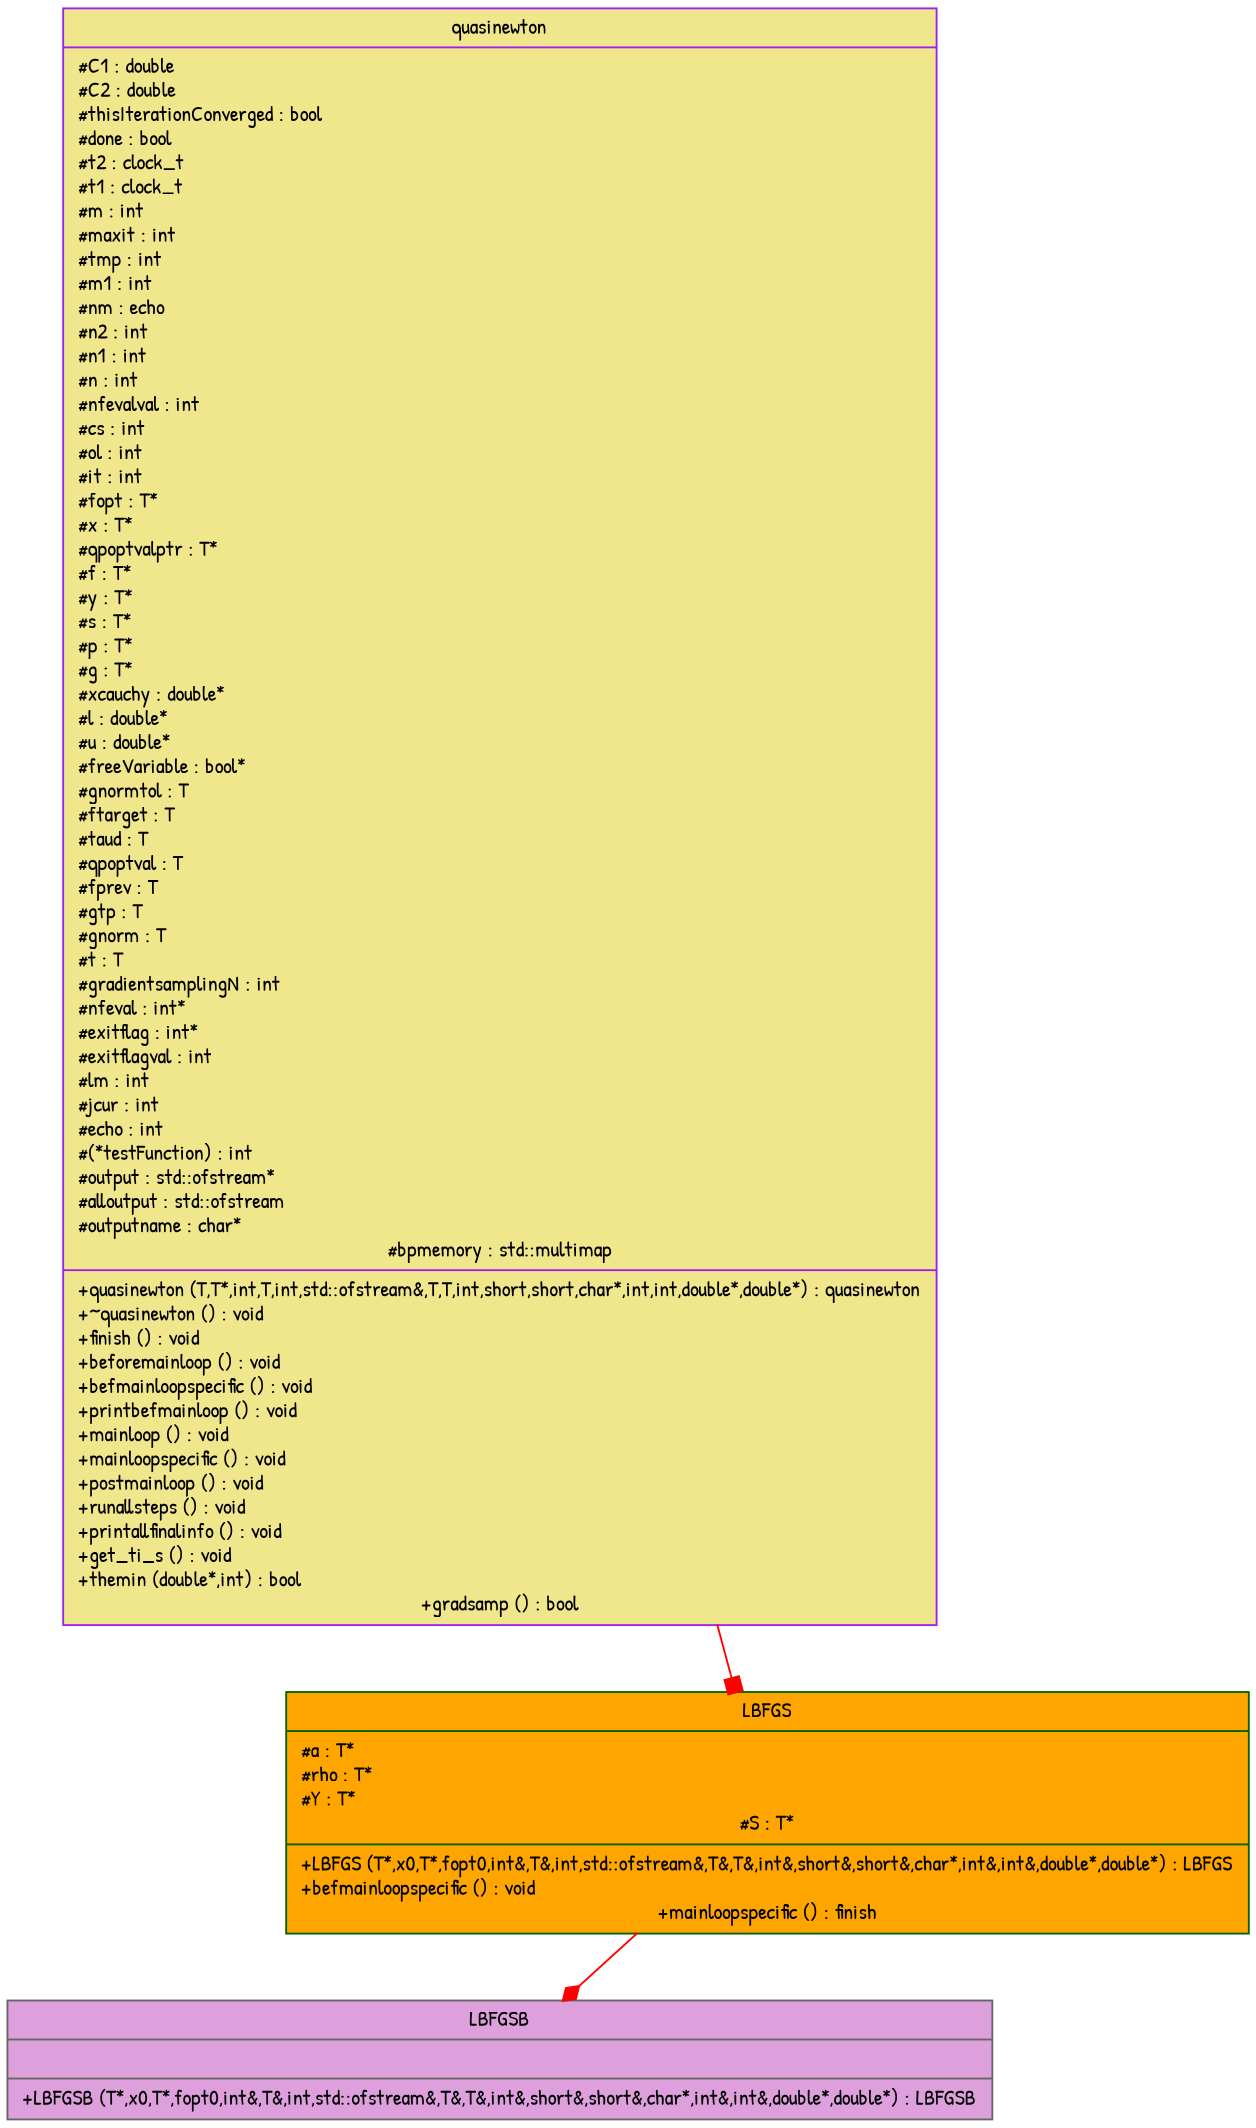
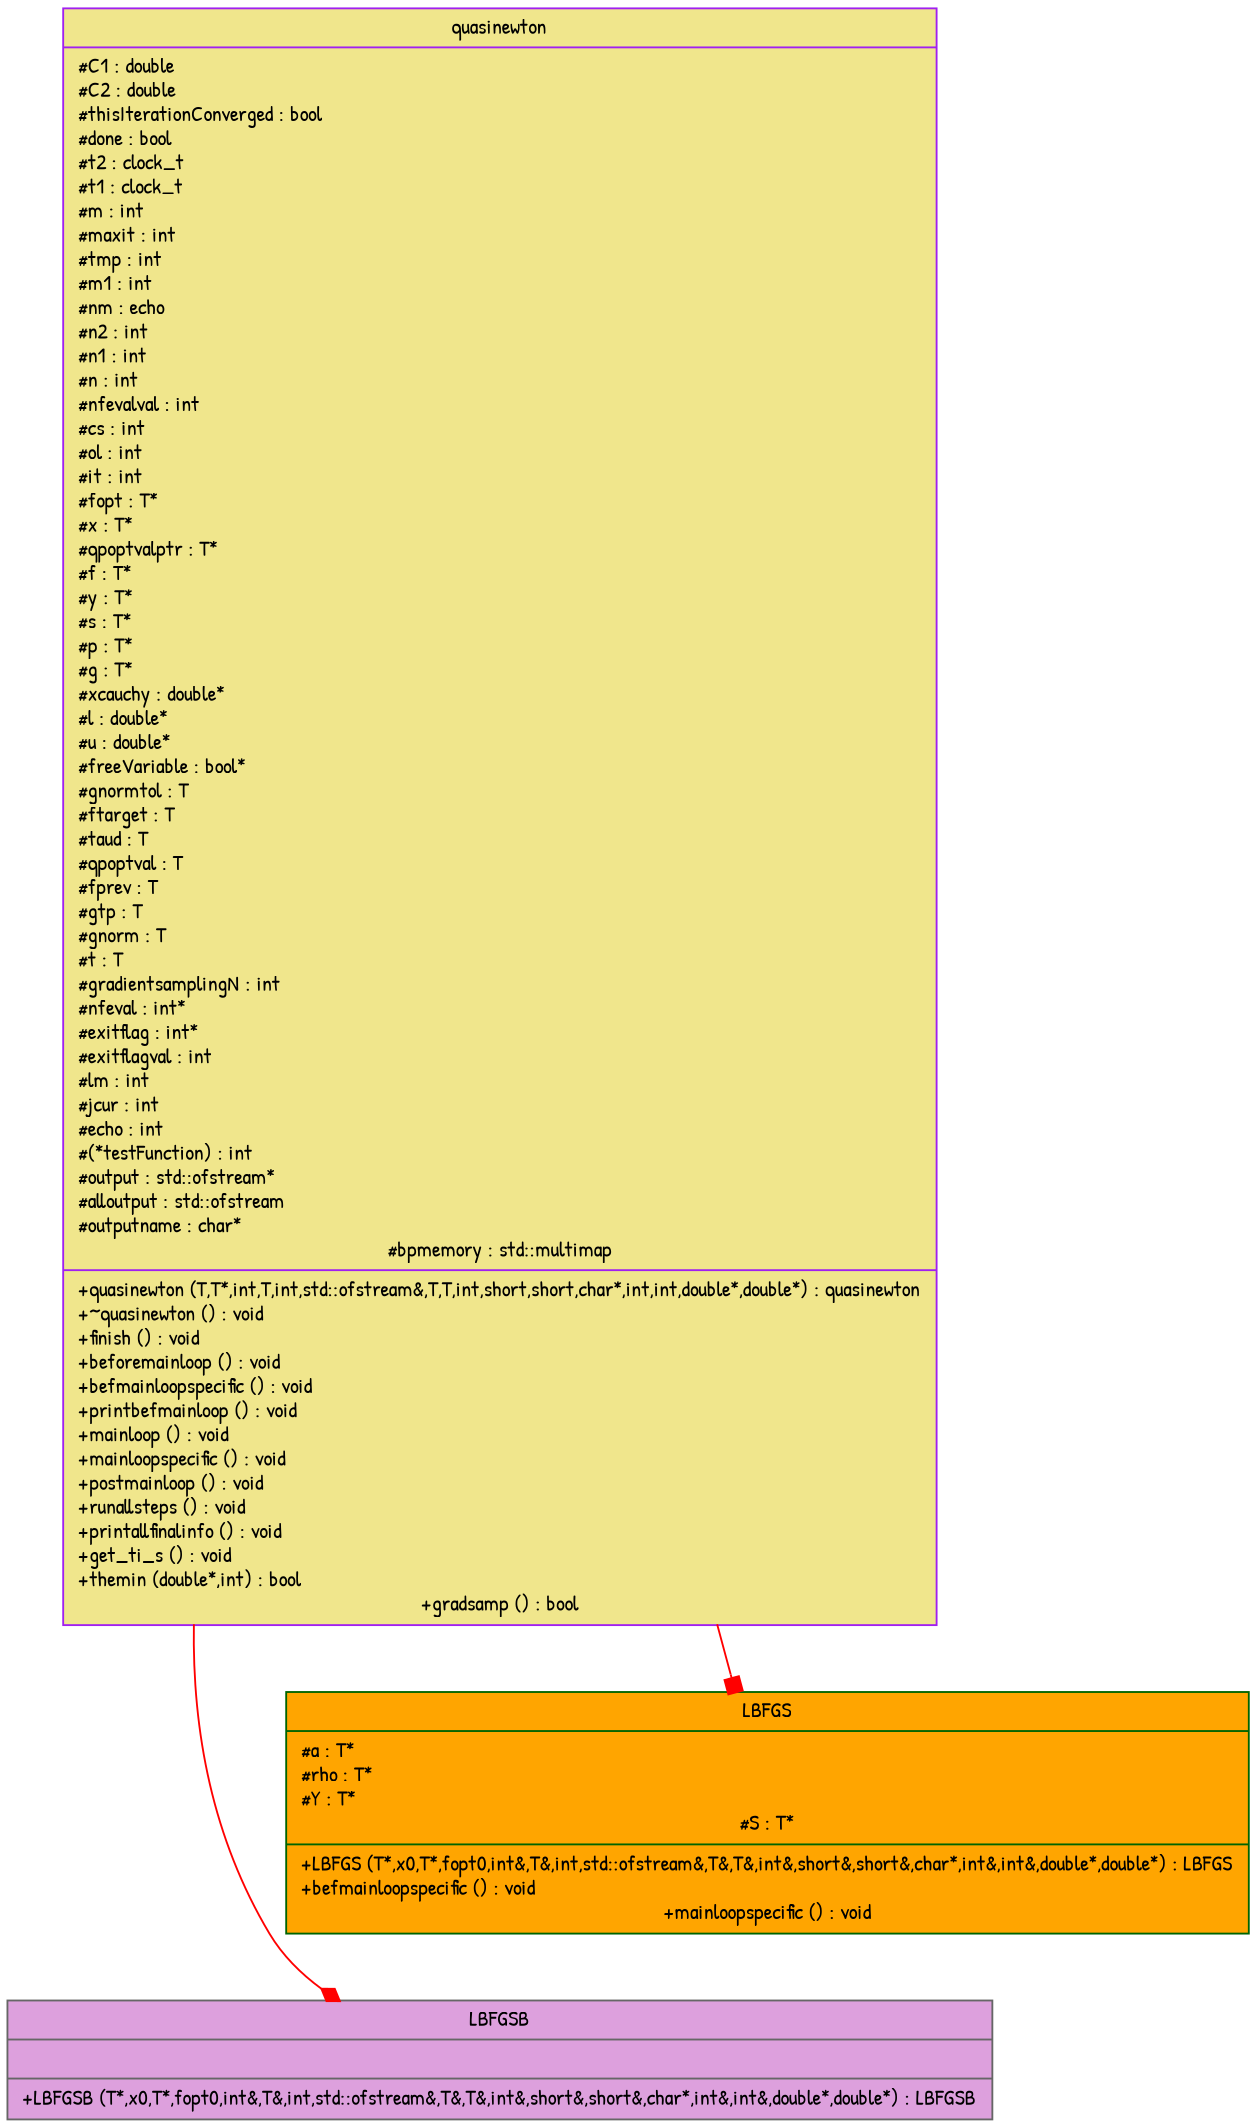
node "LBFGS": text "+mainloopspecific () : finish" -> "+mainloopspecific () : void"
edge "LBFGS" -> "LBFGSB": now "quasinewton" -> "LBFGSB"
